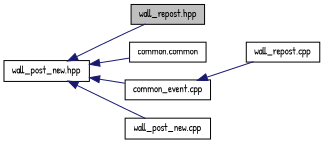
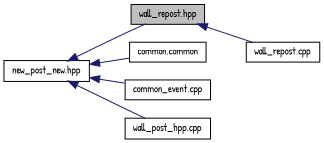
edge "wall_repost.cpp" -> "common_event.cpp": now "wall_repost.cpp" -> "wall_repost.hpp"
node "wall_post_new.hpp": label "wall_post_new.hpp" -> "new_post_new.hpp"
node "wall_post_new.cpp": label "wall_post_new.cpp" -> "wall_post_hpp.cpp"
